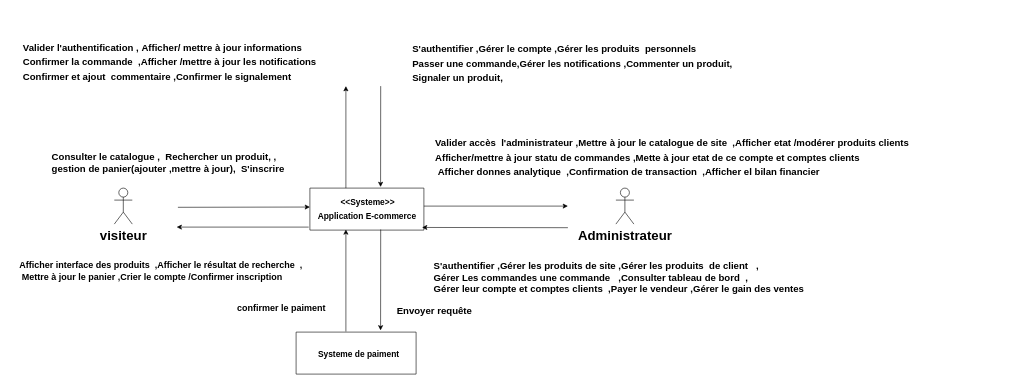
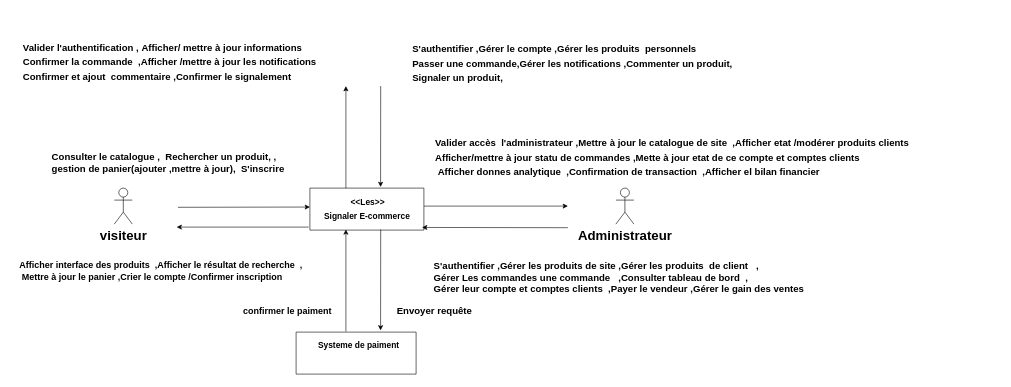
node "<<Systeme>>": label "<<Systeme>>" -> "<<Les>>"
node "Application E-commerce": label "Application E-commerce" -> "Signaler E-commerce"
node "confirmer le paiment": moved (283, 308) -> (289, 311)
node "Systeme de paiment": moved (359, 354) -> (359, 345)
